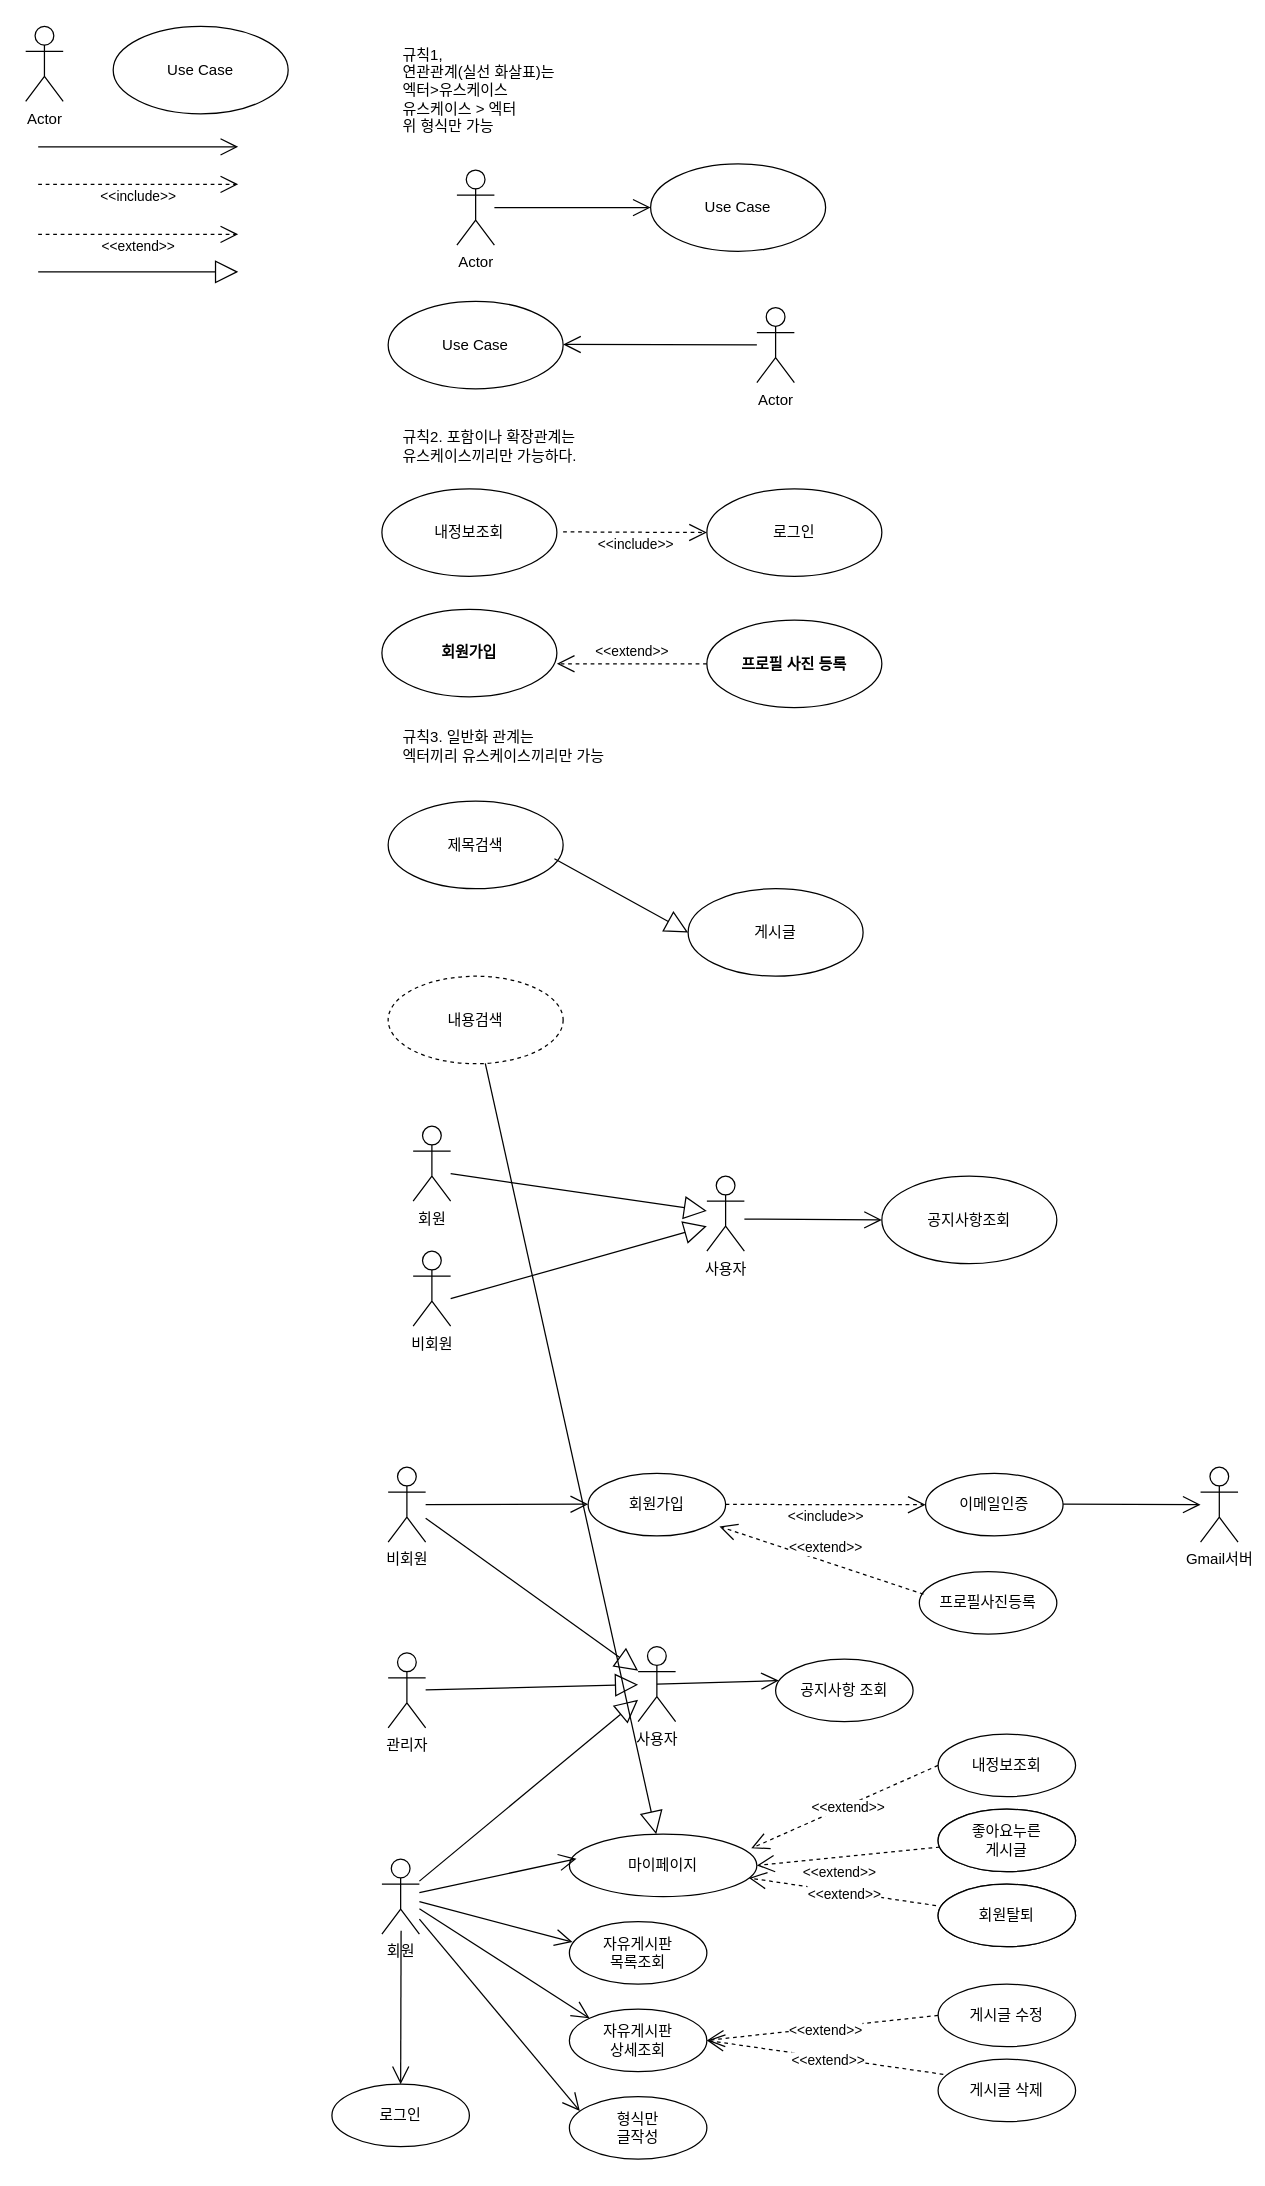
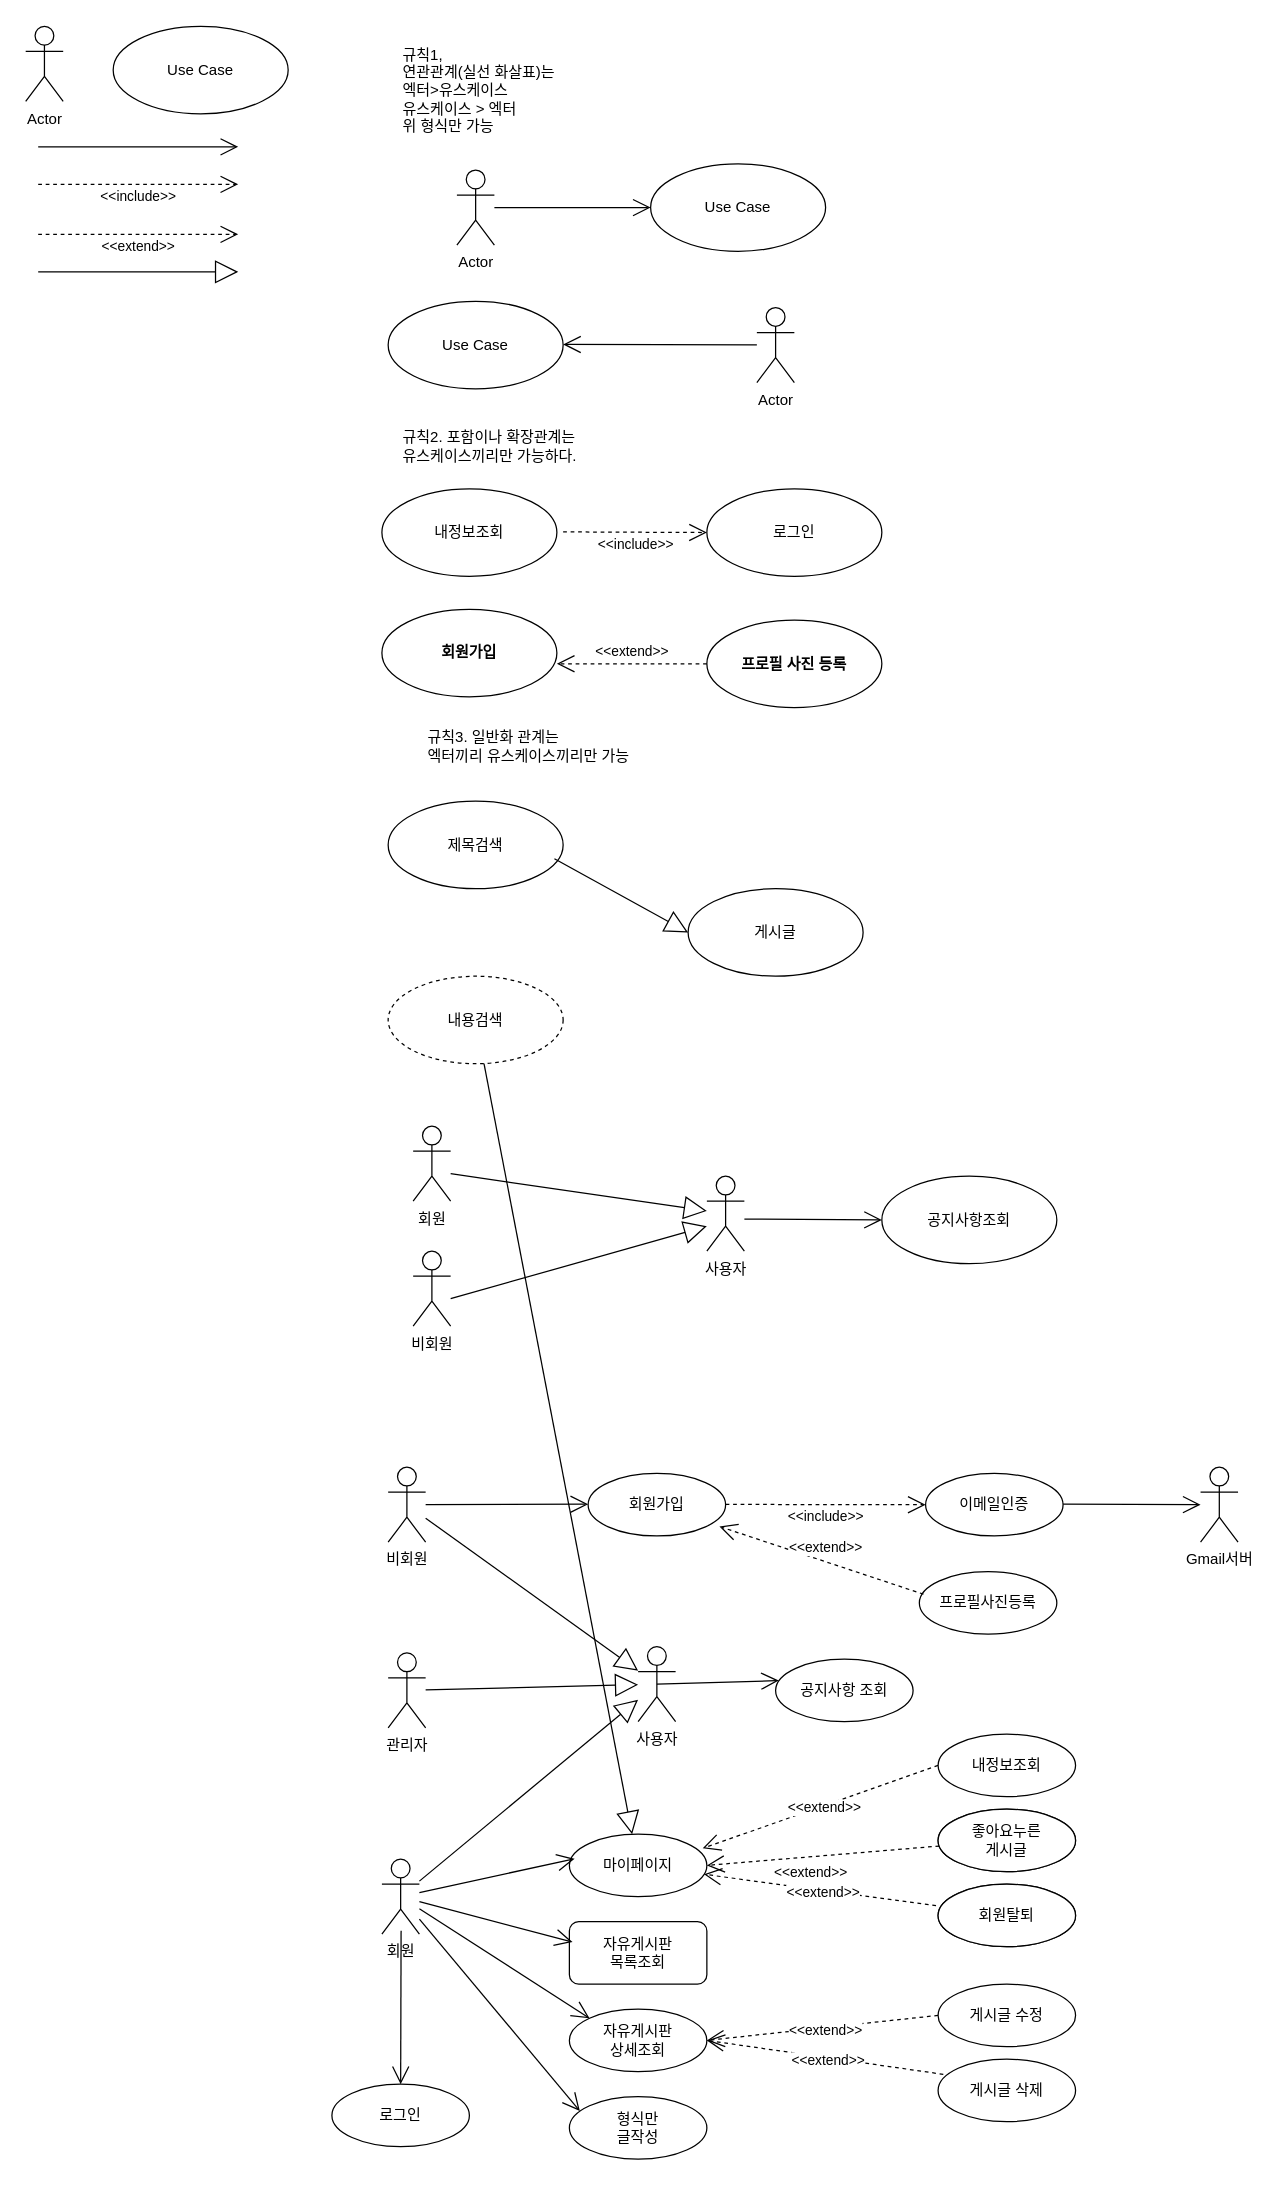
node "규칙3. 일반화 관계는 엑터끼리 유스케이스끼리만 가능": moved (526, 747) -> (551, 747)
node "마이페이지": size 188x63 -> 138x63
node "자유게시판 목록조회": shape ellipse -> rounded rectangle
